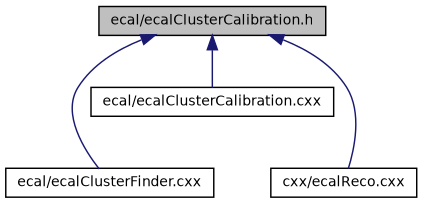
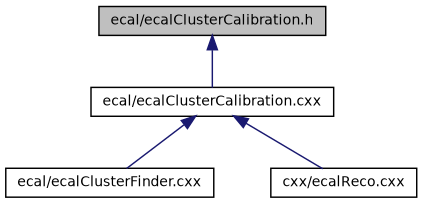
edge "cxx/ecalReco.cxx" -> "ecal/ecalClusterCalibration.h": now "cxx/ecalReco.cxx" -> "ecal/ecalClusterCalibration.cxx"
edge "ecal/ecalClusterFinder.cxx" -> "ecal/ecalClusterCalibration.h": now "ecal/ecalClusterFinder.cxx" -> "ecal/ecalClusterCalibration.cxx"
